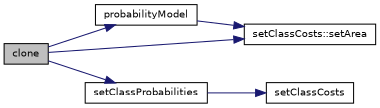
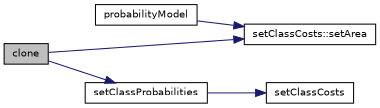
edge "clone" -> "probabilityModel": removed
